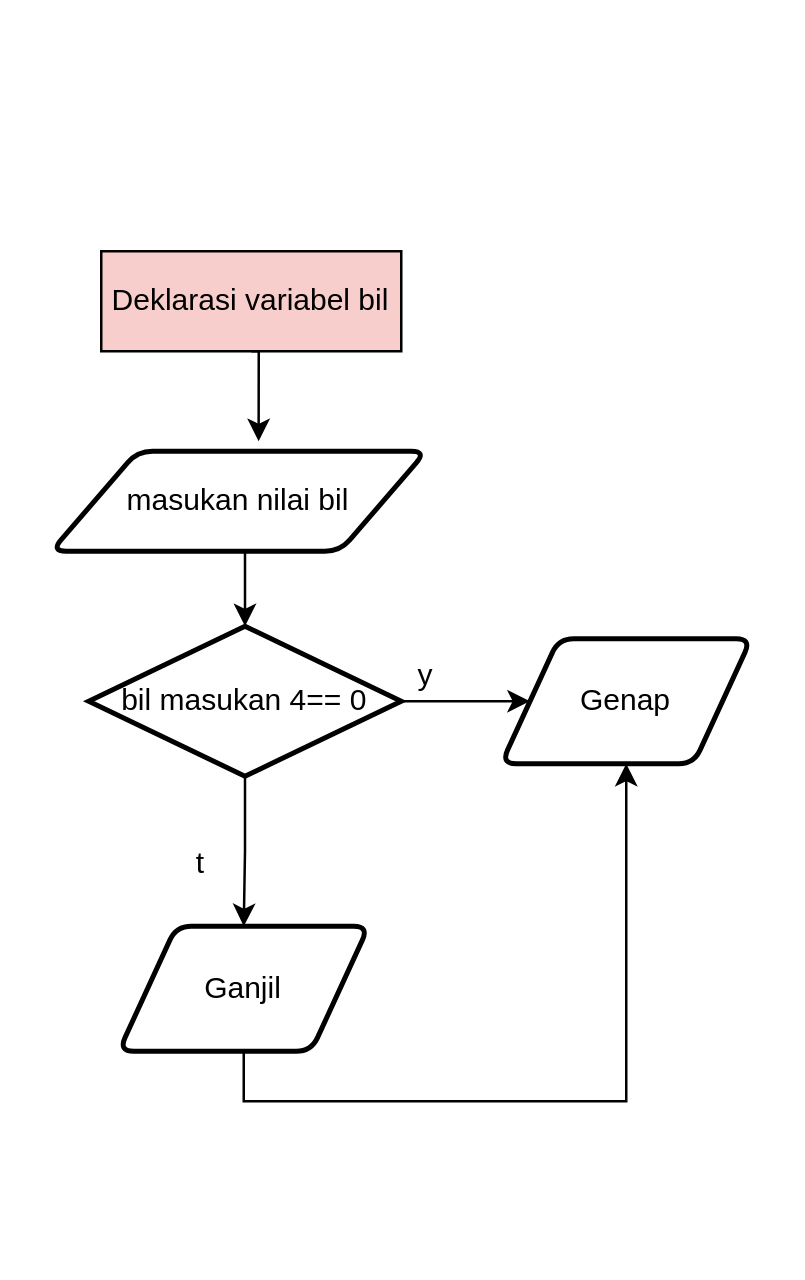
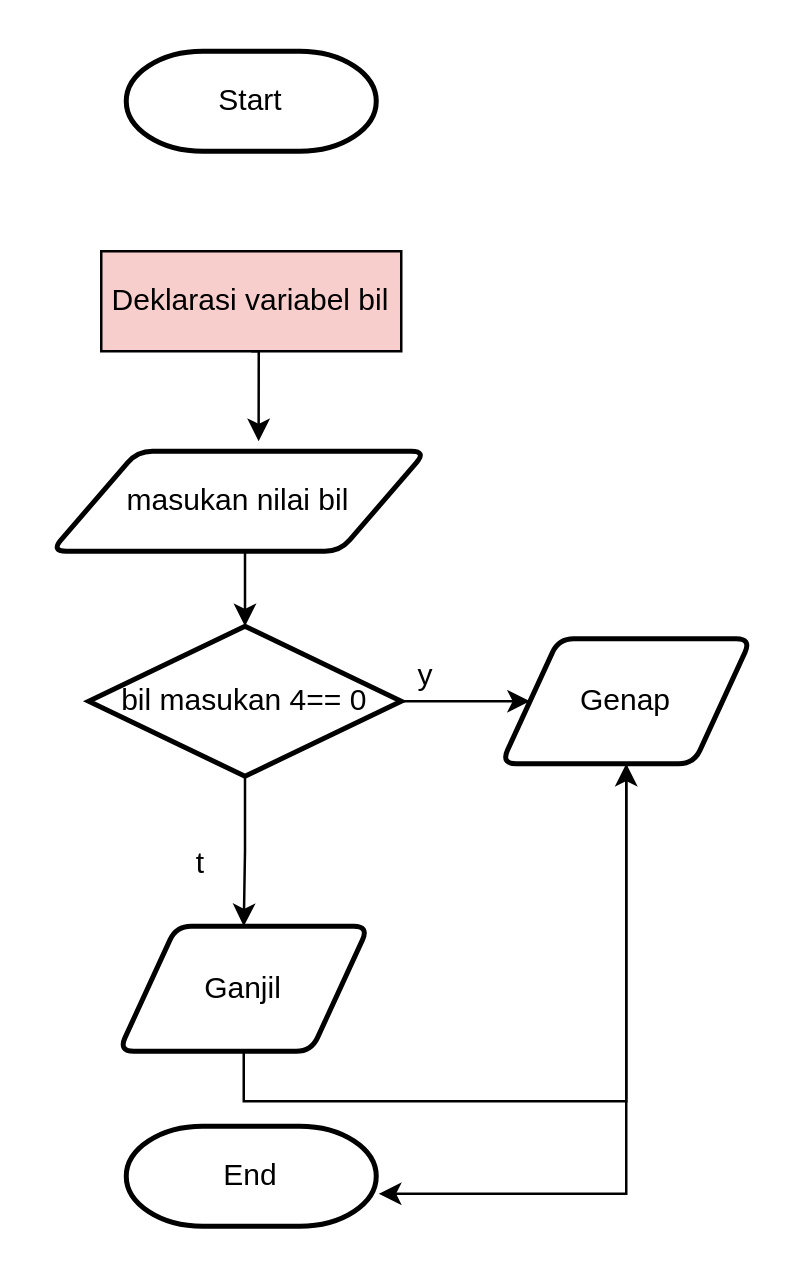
node "Start": added
node "End": added
edge "Genap" -> "End": added
